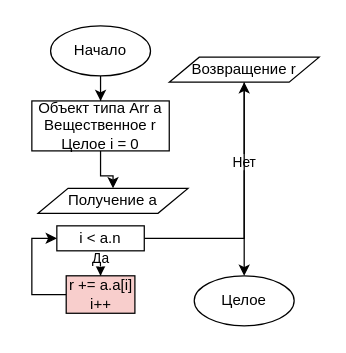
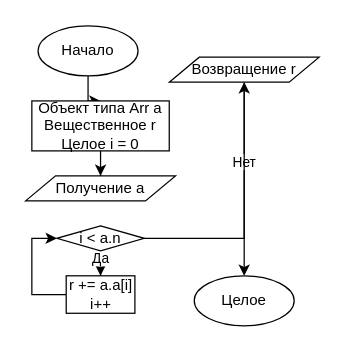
node "Начало": moved (101, 51) -> (88, 51)
node "Получение a": moved (113, 201) -> (101, 188)
node "i < a.n": shape rectangle -> diamond
node "r += a.a[i] i++": fillcolor #f8cecc -> #ffffff
